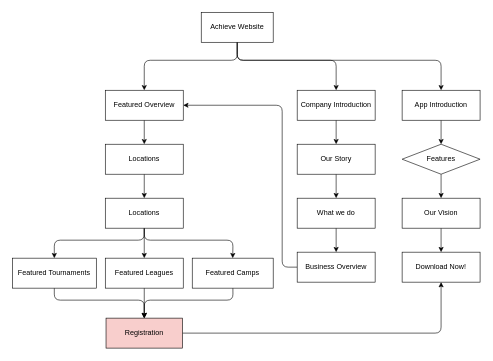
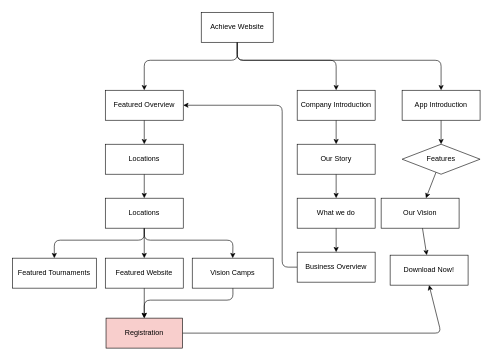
node "Our Vision": moved (441, 213) -> (420, 213)
node "Download Now!": moved (441, 267) -> (429, 270)
node "Featured Leagues": label "Featured Leagues" -> "Featured Website"
node "Featured Camps": label "Featured Camps" -> "Vision Camps"
edge "Featured Tournaments" -> "Registration": removed
